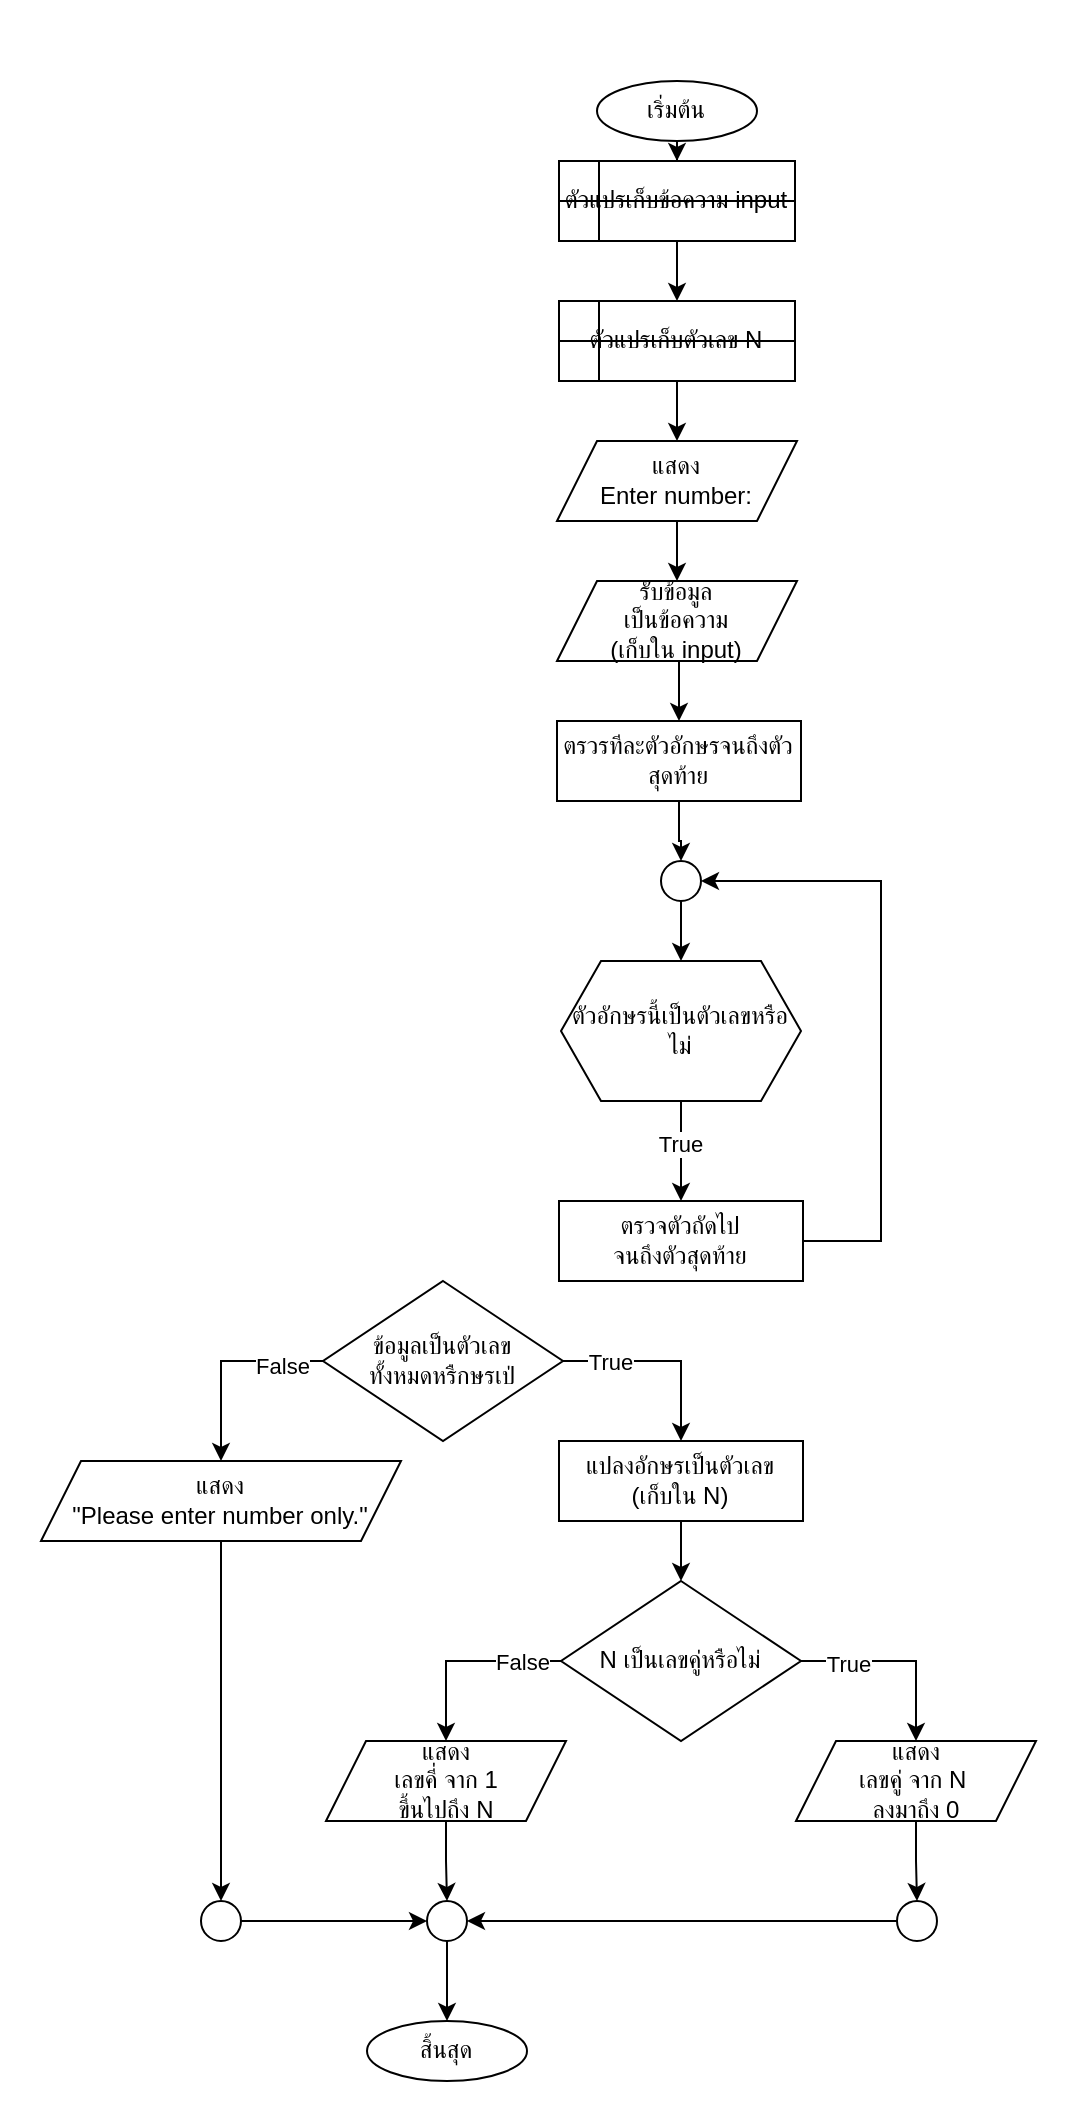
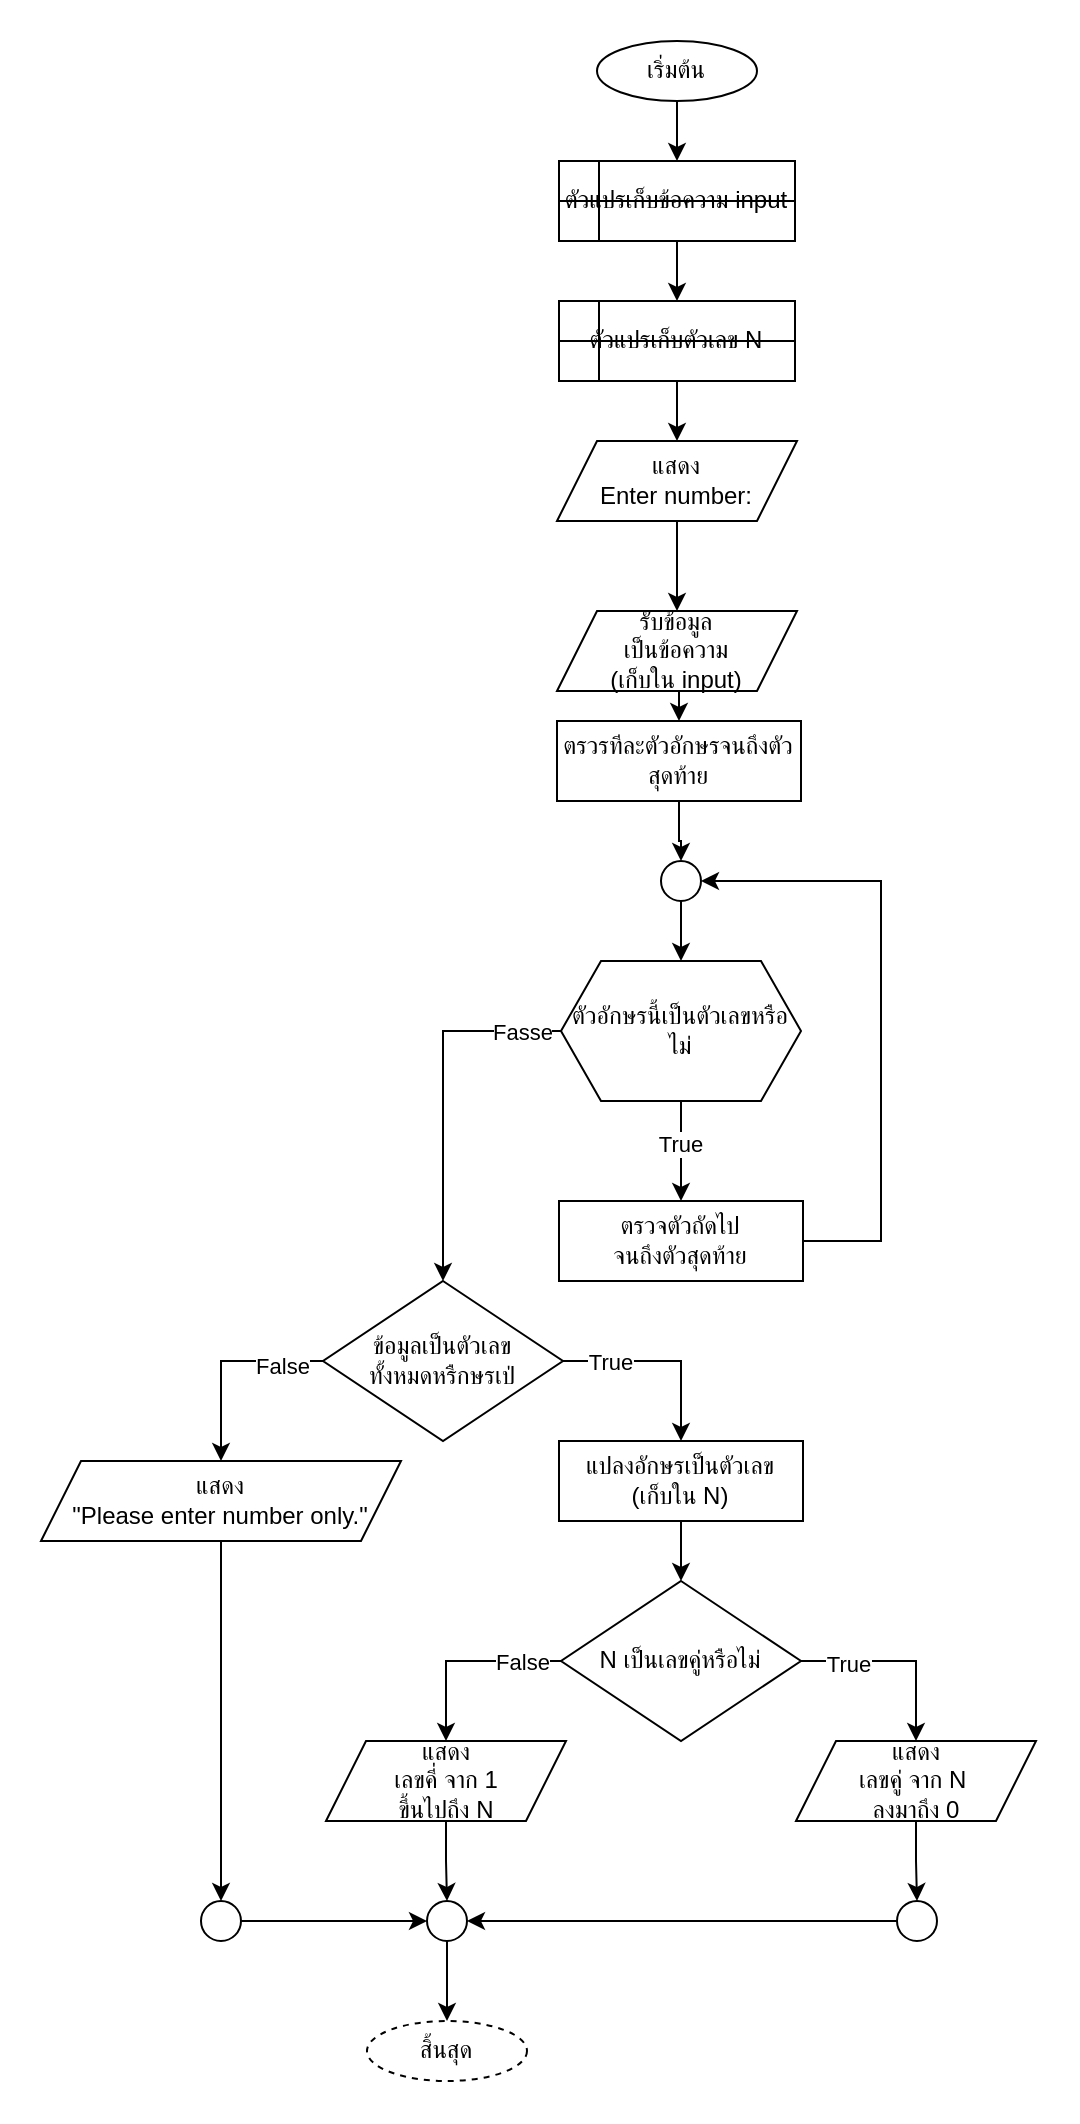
node "เริ่มต้น": moved (677, 111) -> (677, 71)
node "รับข้อมูล เป็นข้อความ (เก็บใน input)": moved (677, 621) -> (677, 651)
edge "ตัวอักษรนี้เป็นตัวเลขหรือไม่" -> "ข้อมูลเป็นตัวเลข ทั้งหมดหรืกษรเป่": added, label "Fasse"
node "สิ้นสุด": style solid -> dashed
